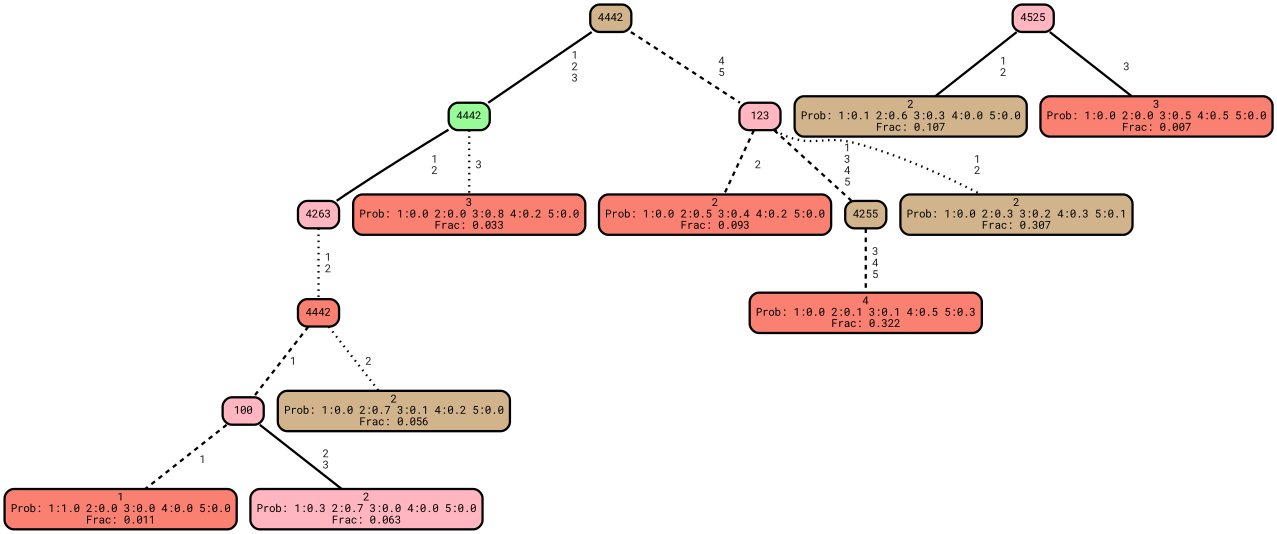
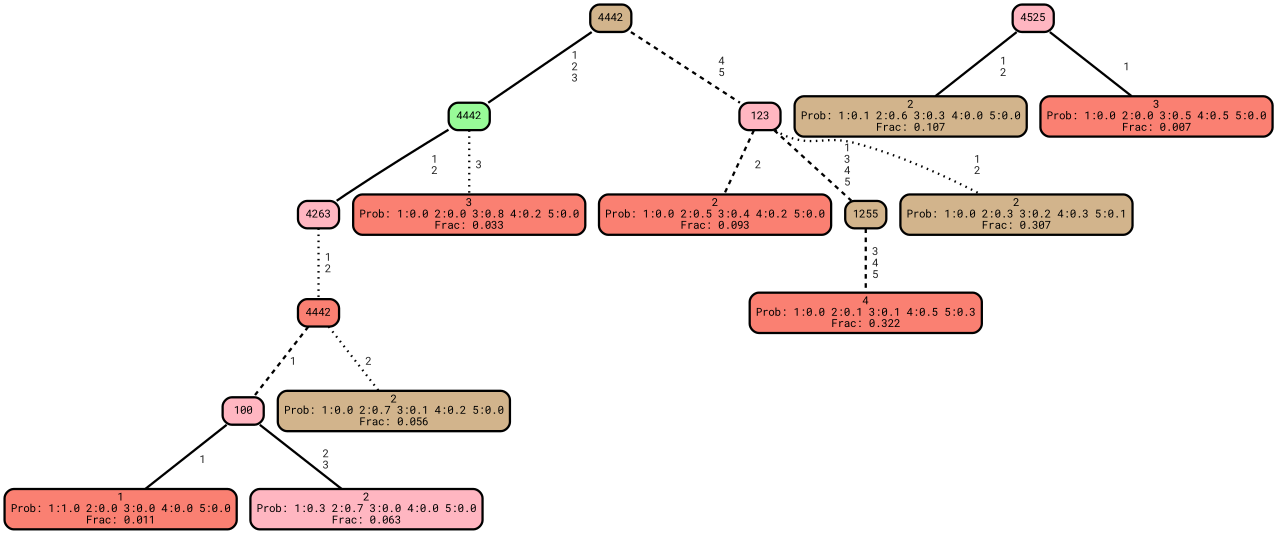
edge "4525" -- "3 Prob: 1:0.0 2:0.0 3:0.5 4:0.5 5:0.0 Frac: 0.007": label " 3" -> " 1"
node "4255": label "4255" -> "1255"
edge "100" -- "1 Prob: 1:1.0 2:0.0 3:0.0 4:0.0 5:0.0 Frac: 0.011": style dashed -> solid
